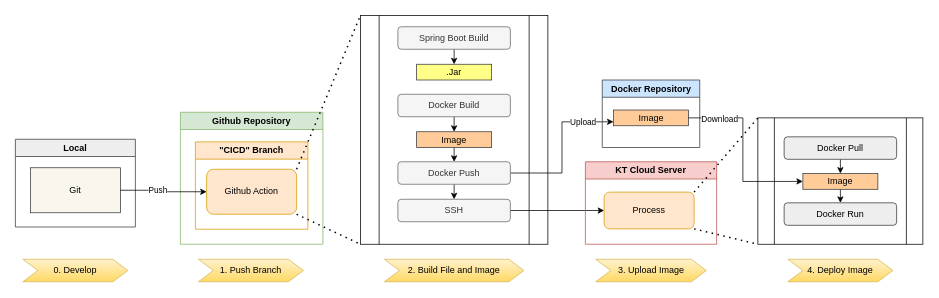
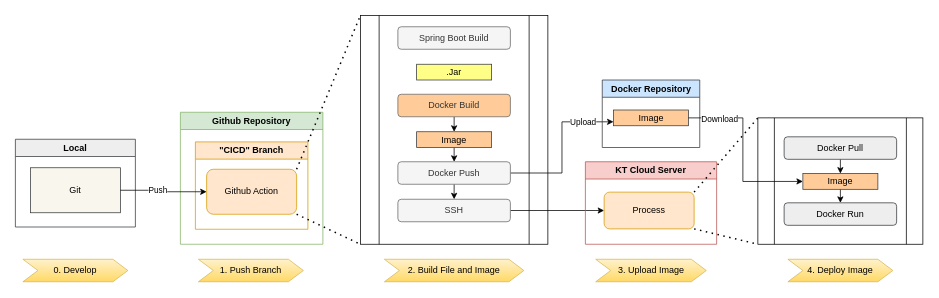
edge "Spring Boot Build" -> ".Jar": removed
node "Docker Build": fillcolor #f5f5f5 -> #ffcc99
